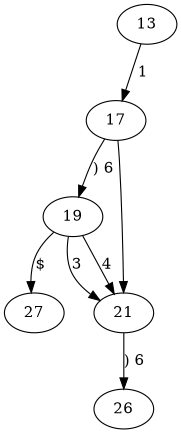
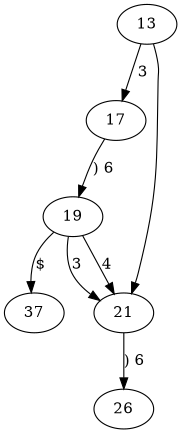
edge "13" -> "17": label " 1 " -> "3"
edge "17" -> "21": now "13" -> "21"
node "27": label "27" -> "37"
